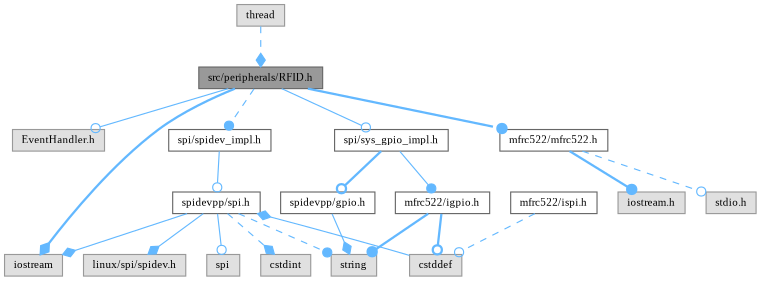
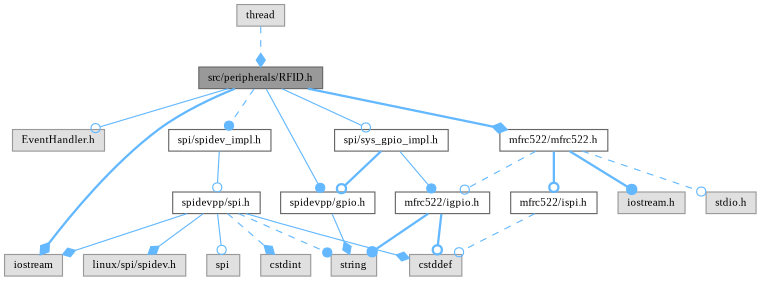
edge "src/peripherals/RFID.h" -> "mfrc522/mfrc522.h": arrowhead dot -> diamond
edge "src/peripherals/RFID.h" -> "spidevpp/gpio.h": added
edge "mfrc522/mfrc522.h" -> "mfrc522/ispi.h": added
edge "mfrc522/mfrc522.h" -> "mfrc522/igpio.h": added
edge "cstddef" -> "spidevpp/spi.h": reversed
